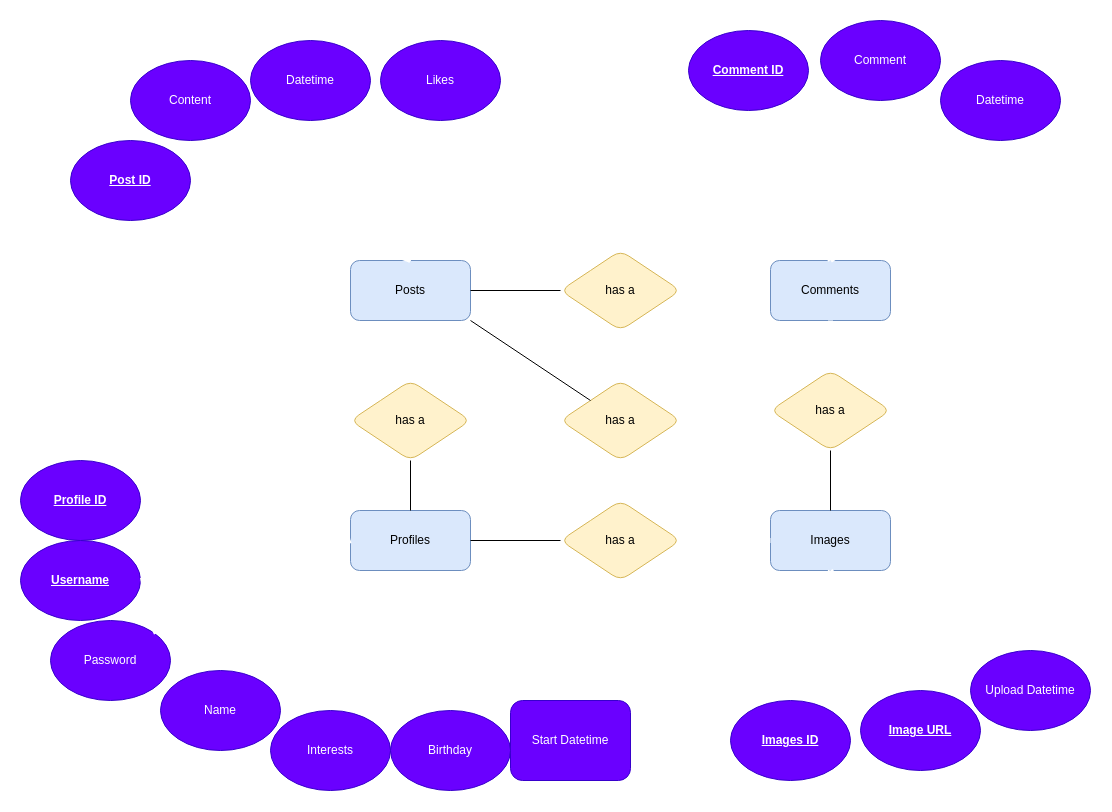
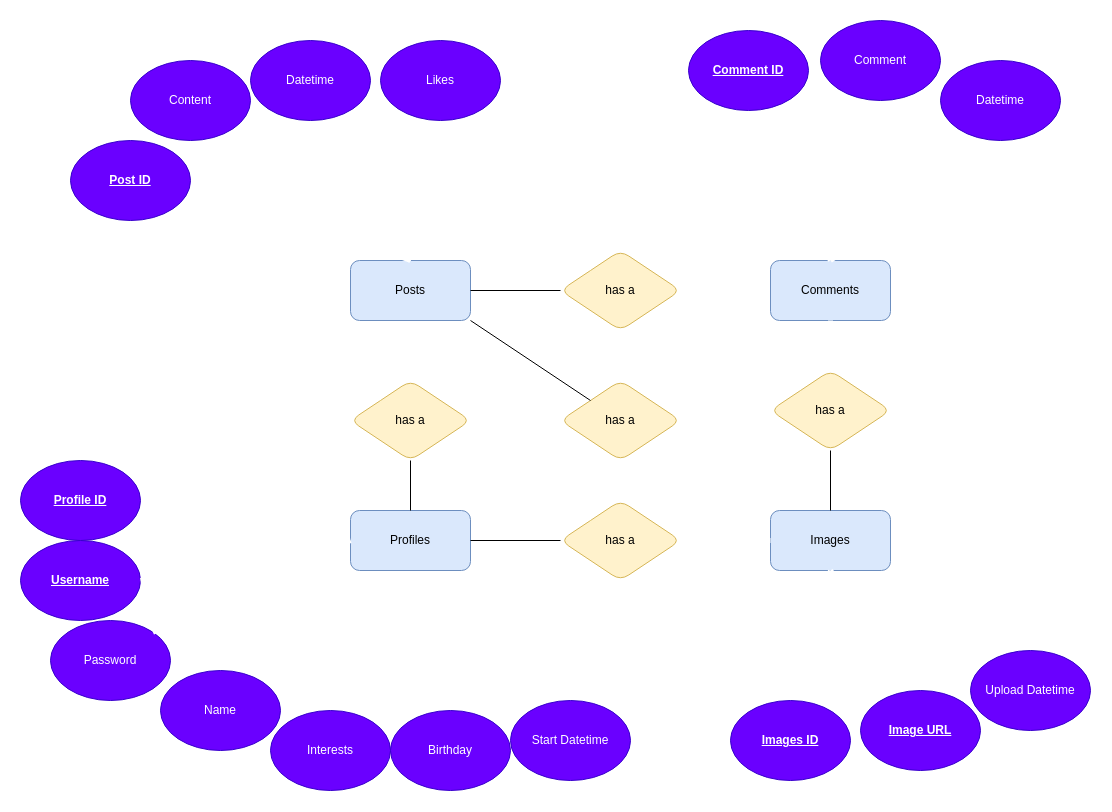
node "Start Datetime": shape rounded rectangle -> ellipse
